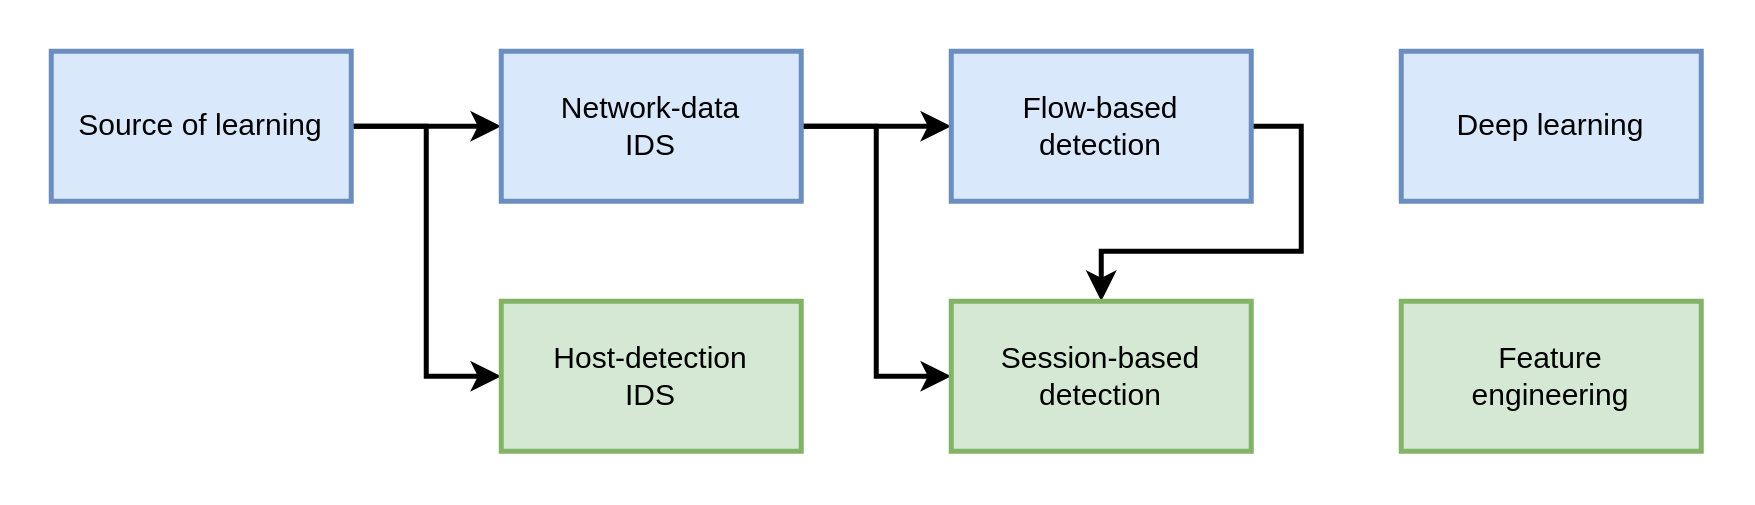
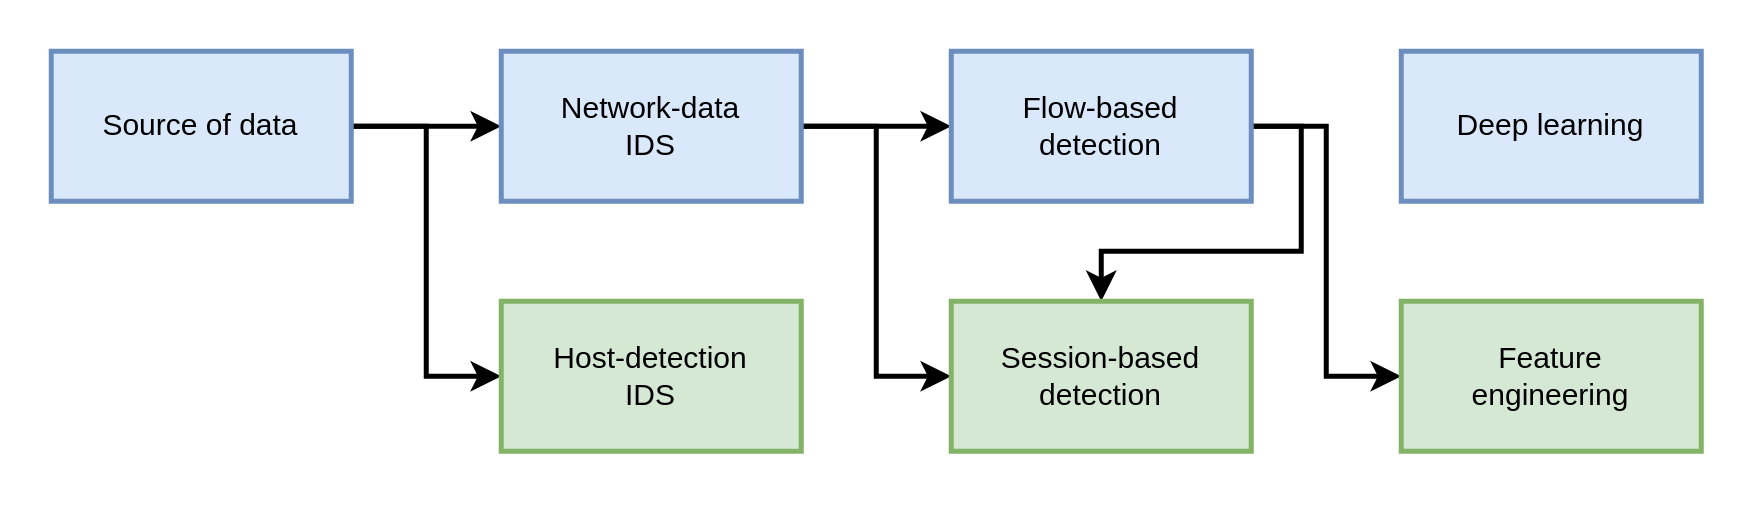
node "Source of learning": label "Source of learning" -> "Source of data"
edge "Flow-based detection" -> "Feature engineering": added
